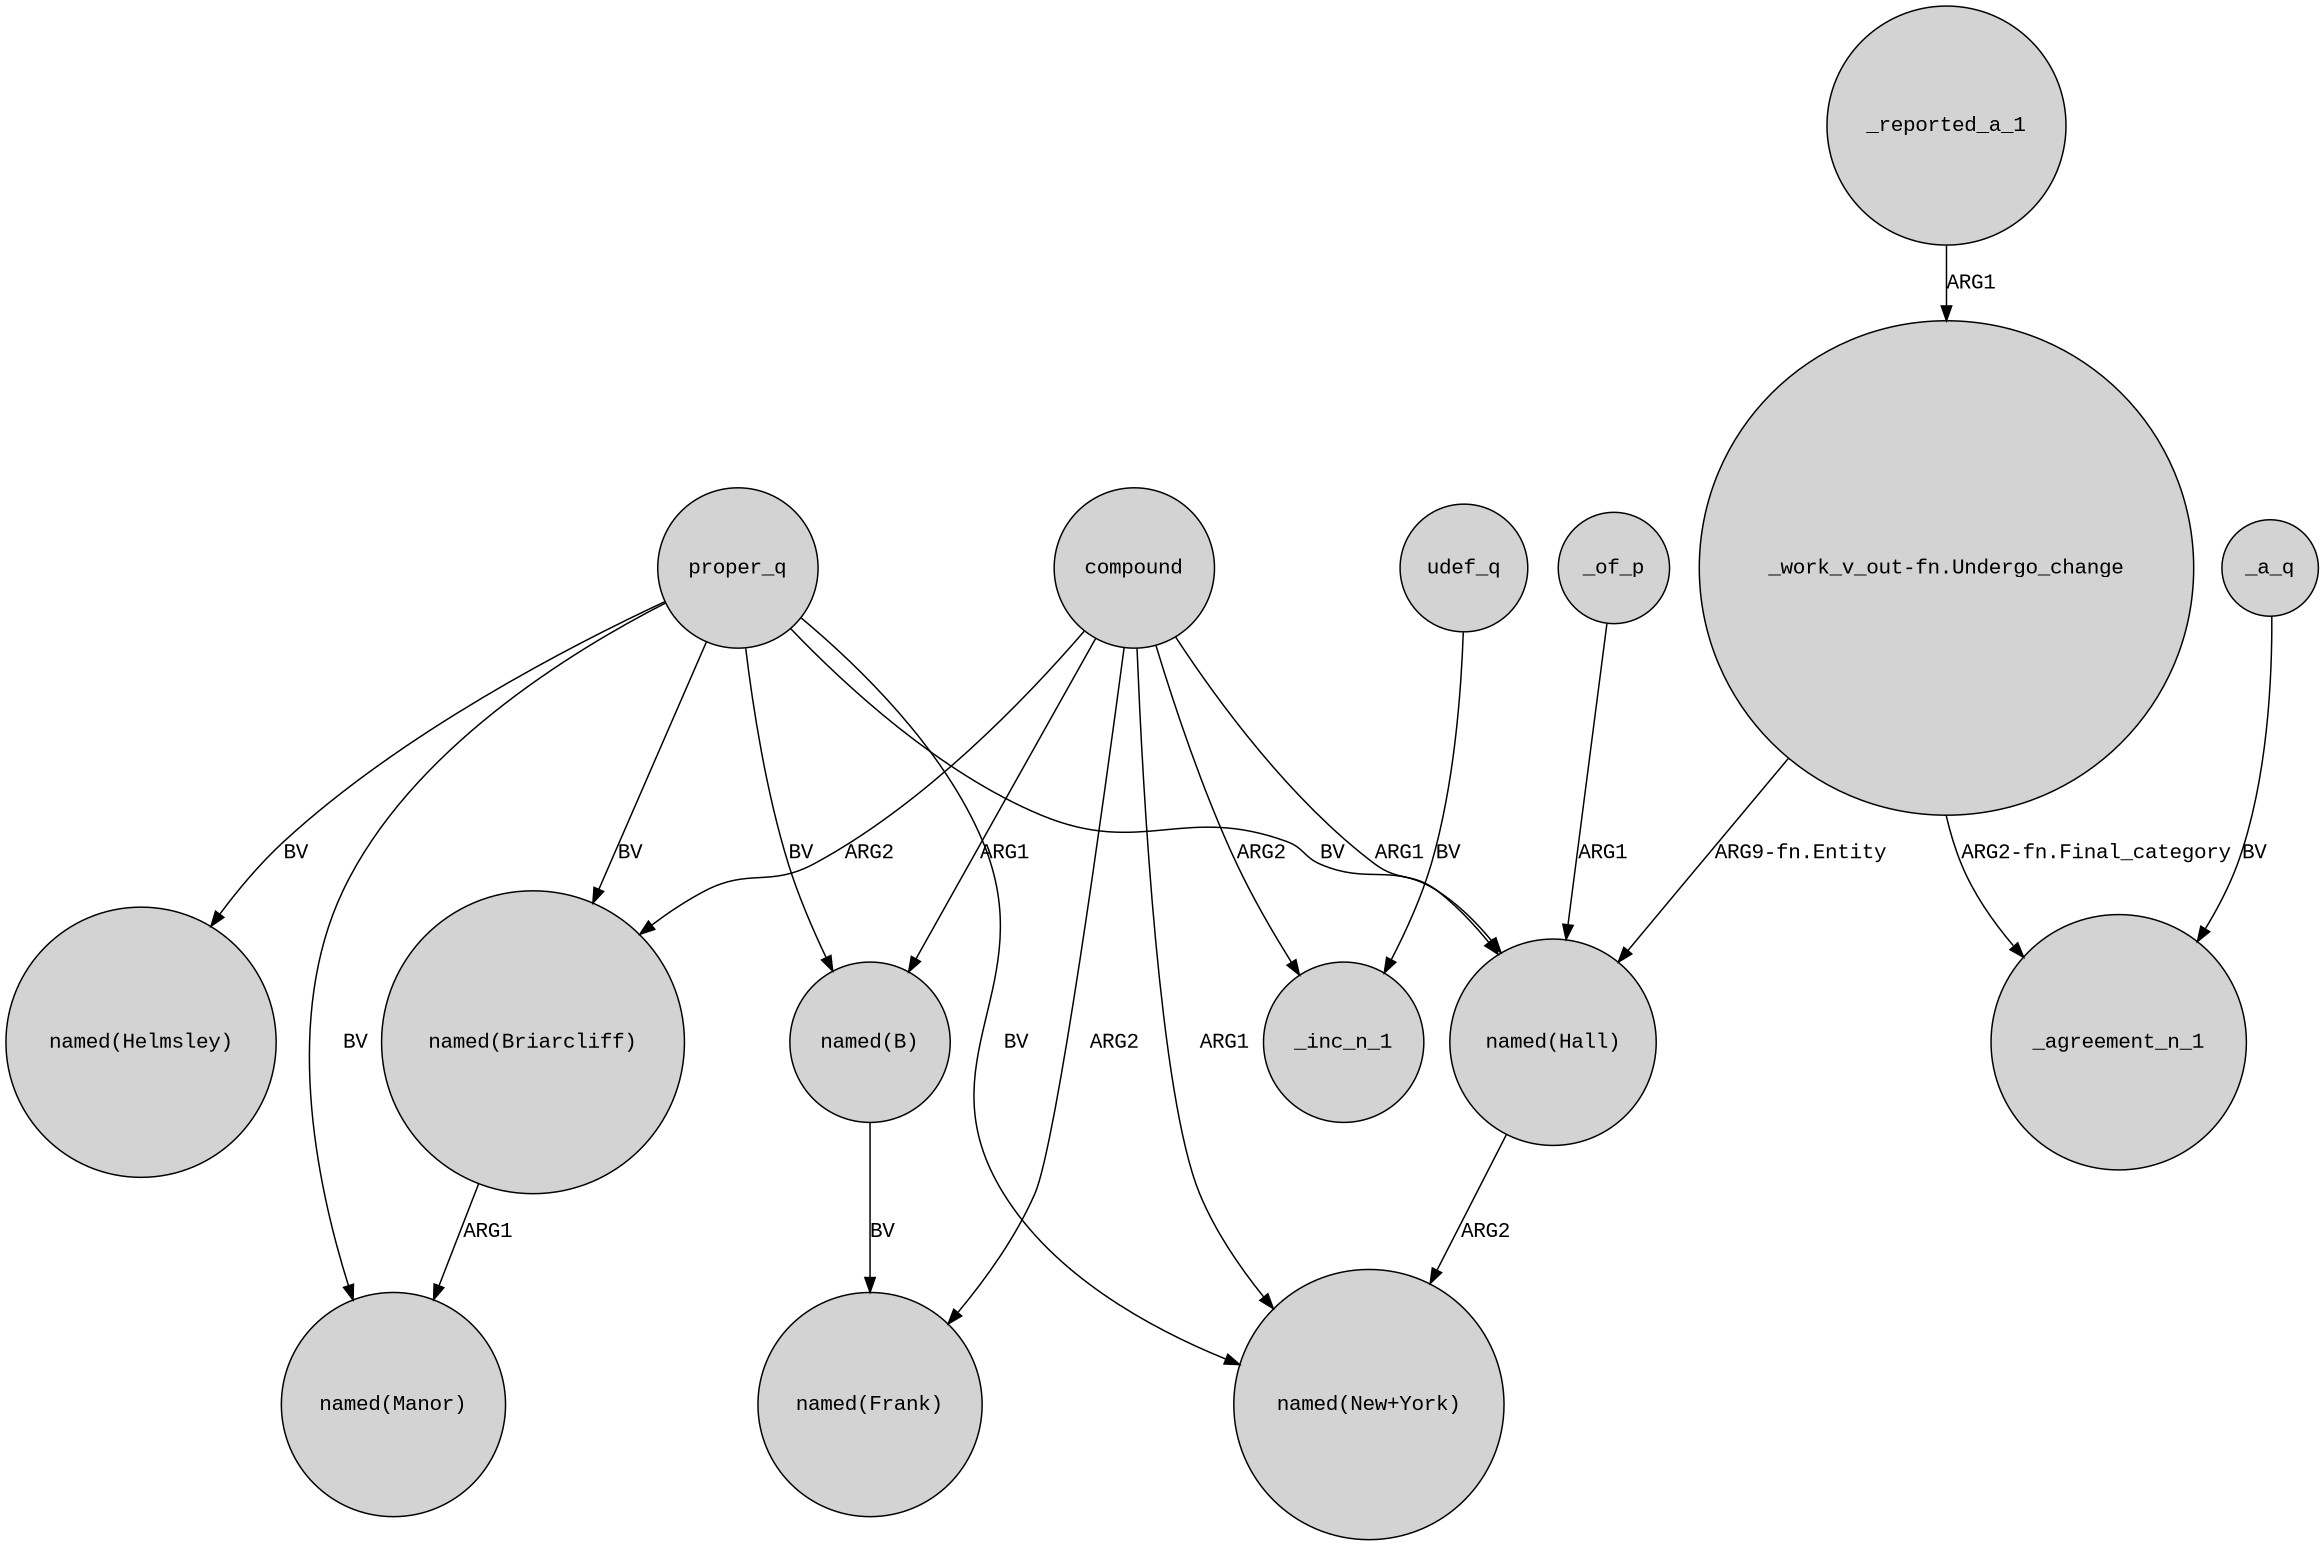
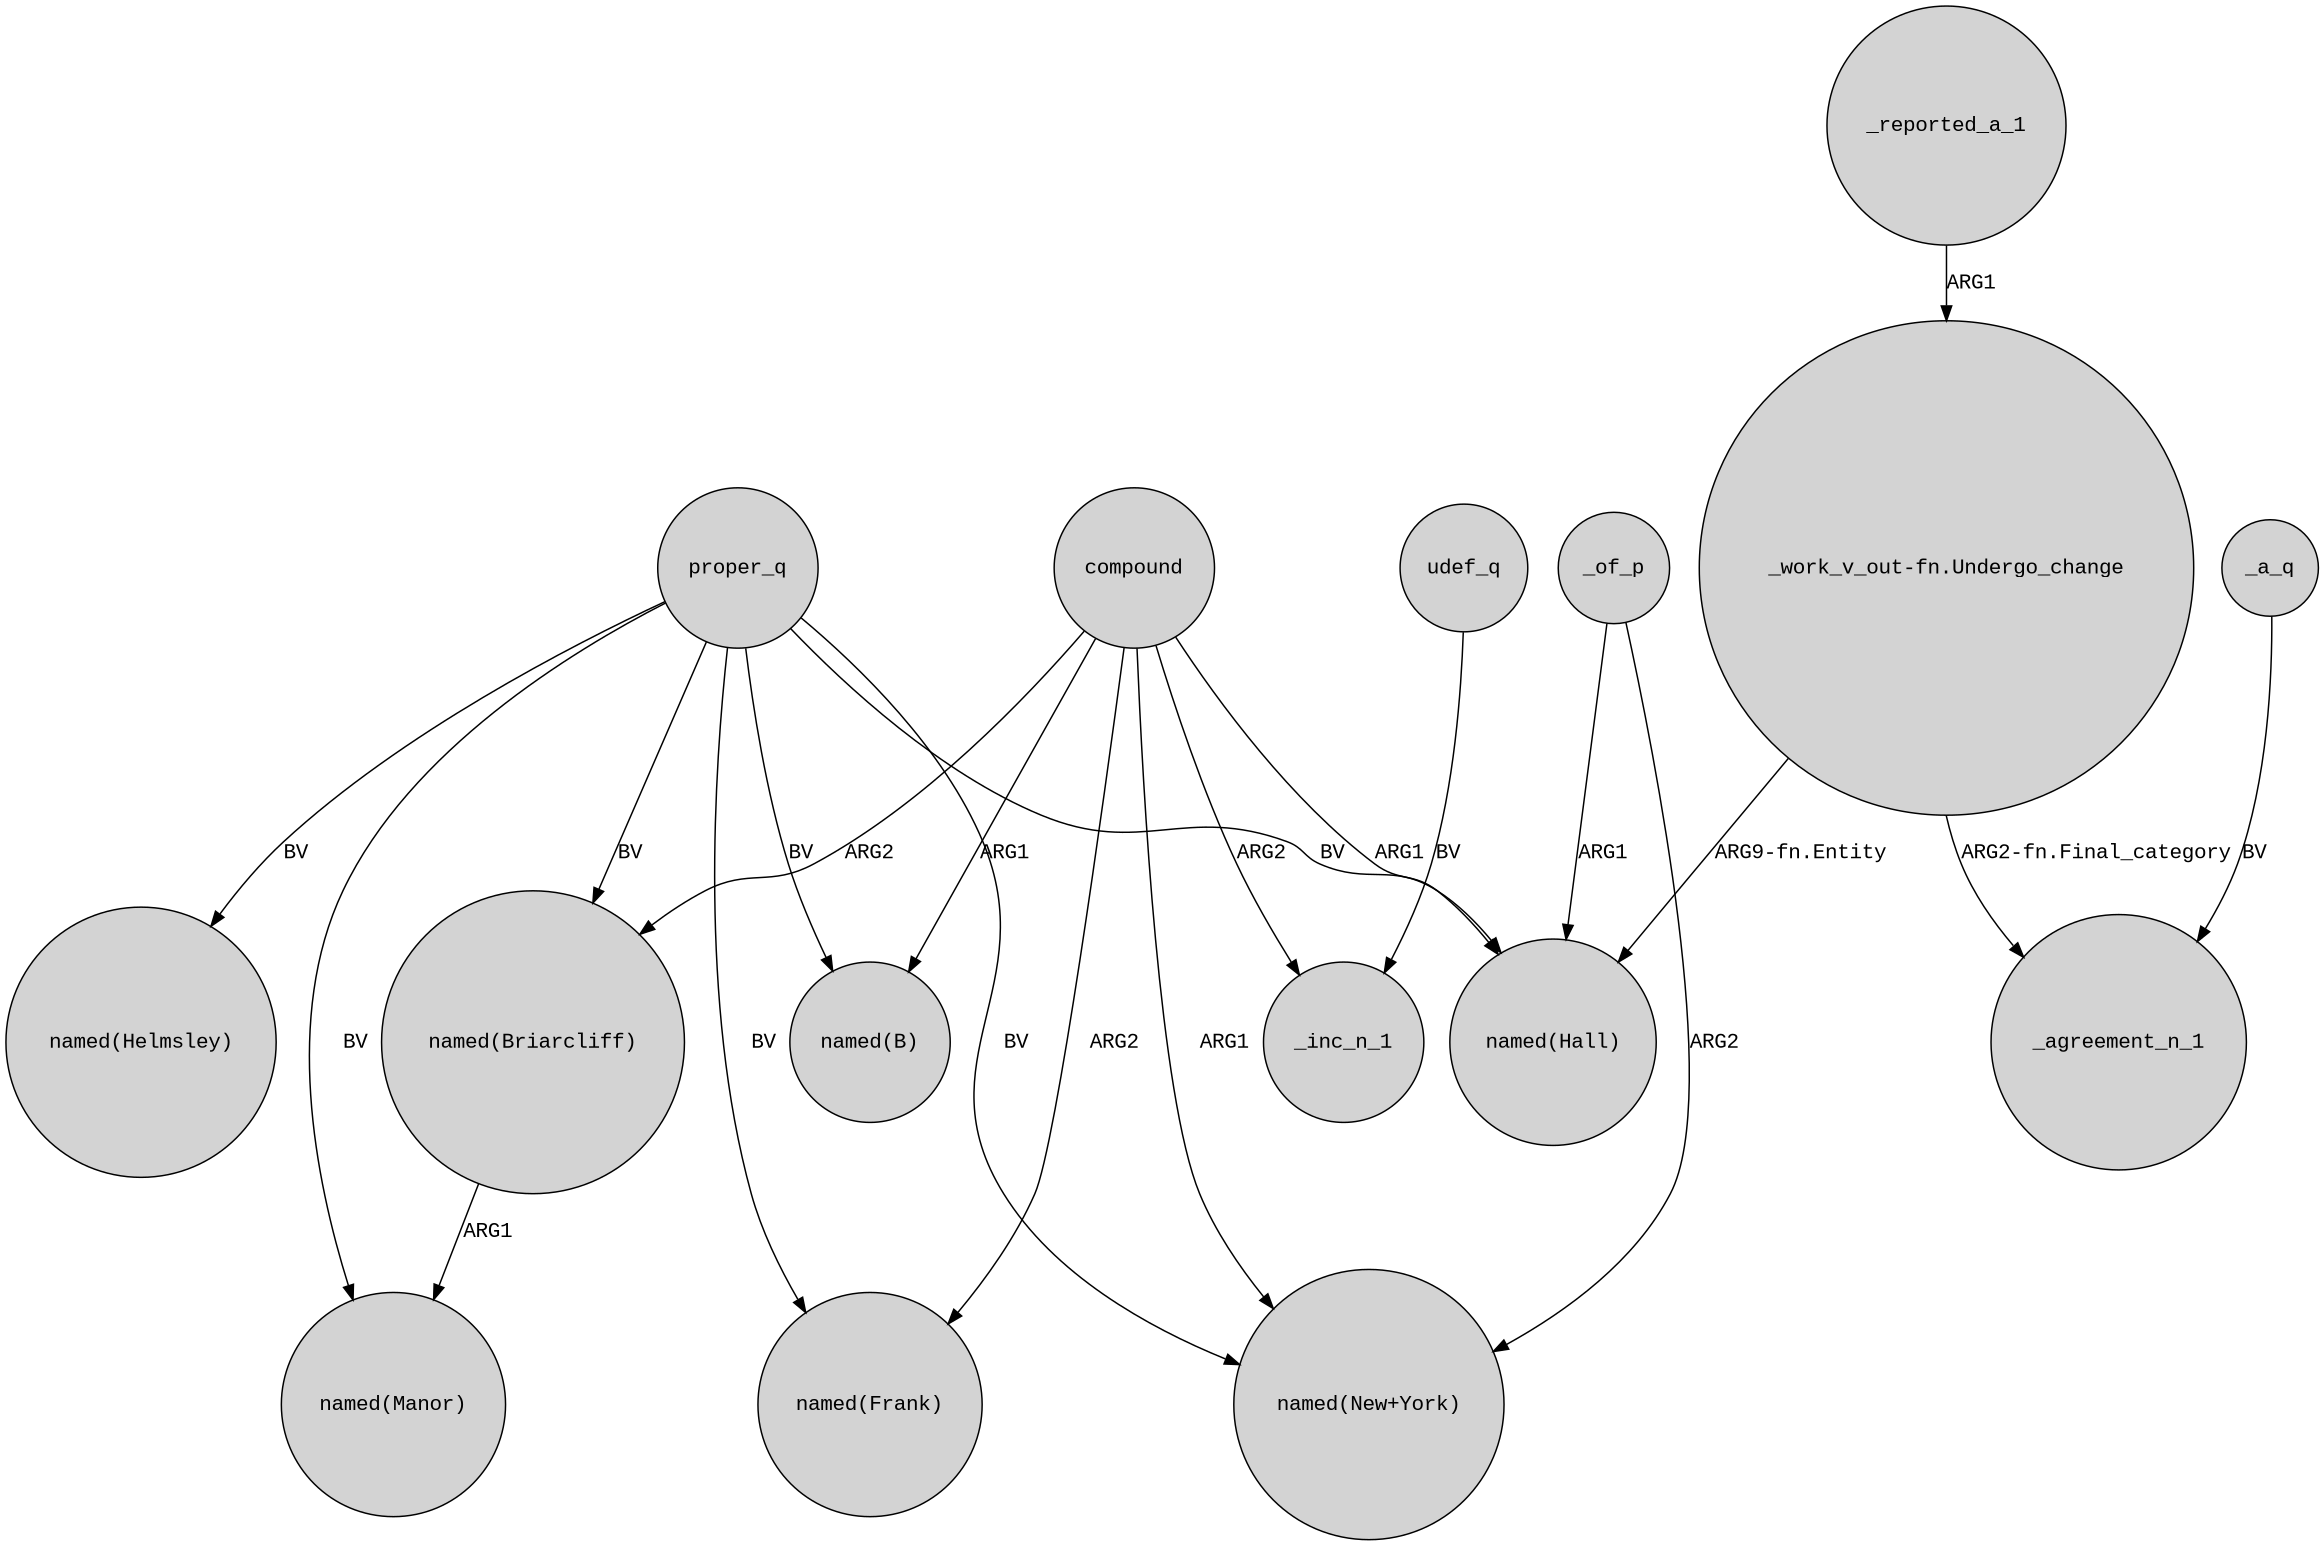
edge "named(B)" -> "named(Frank)": now "proper_q" -> "named(Frank)"
edge "named(Hall)" -> "named(New+York)": now "_of_p" -> "named(New+York)"
